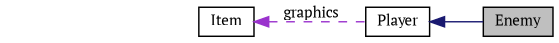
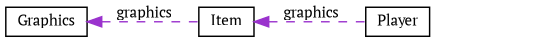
node "Graphics": added
node "Enemy": removed
